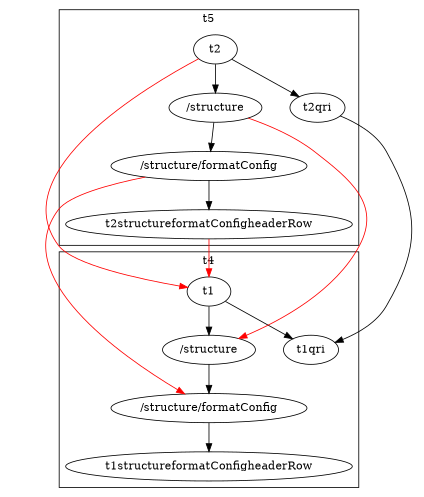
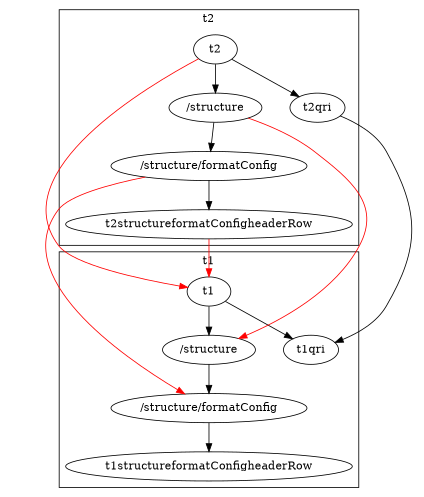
cluster "t5": label "t5" -> "t2"
cluster "t4": label "t4" -> "t1"
